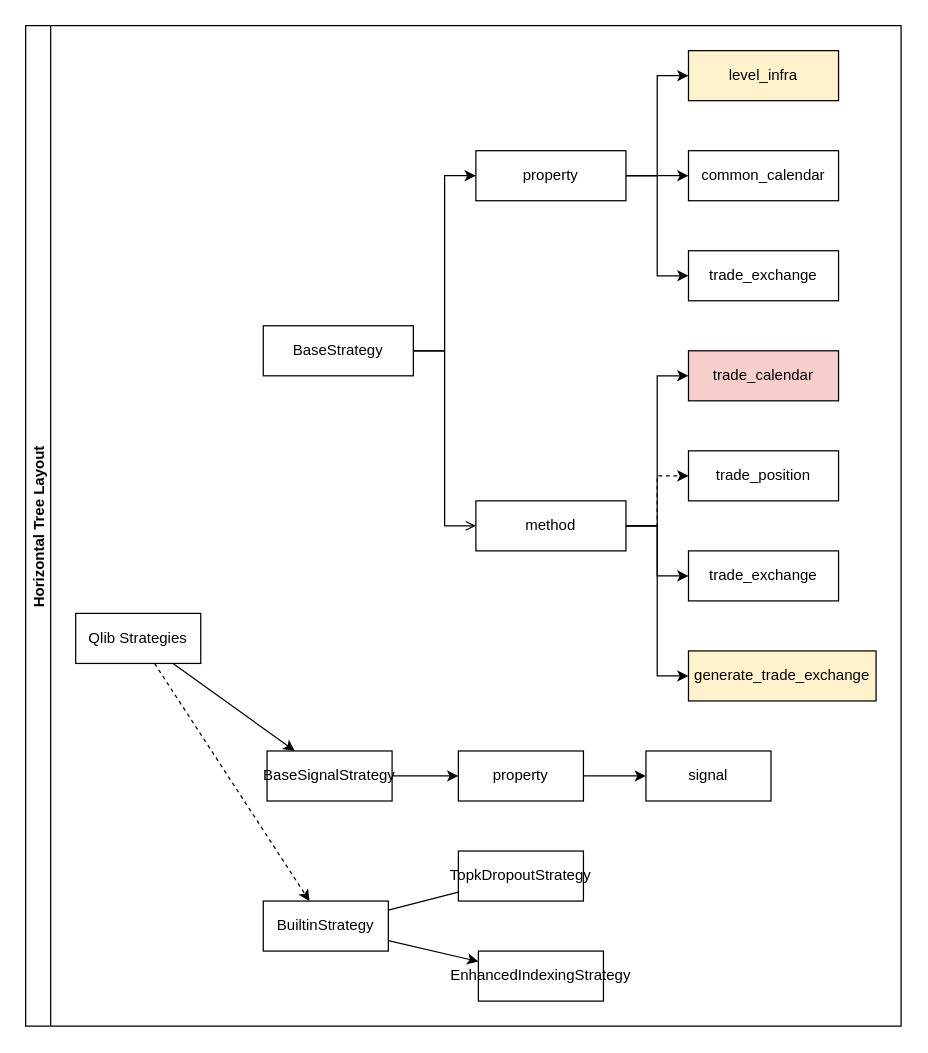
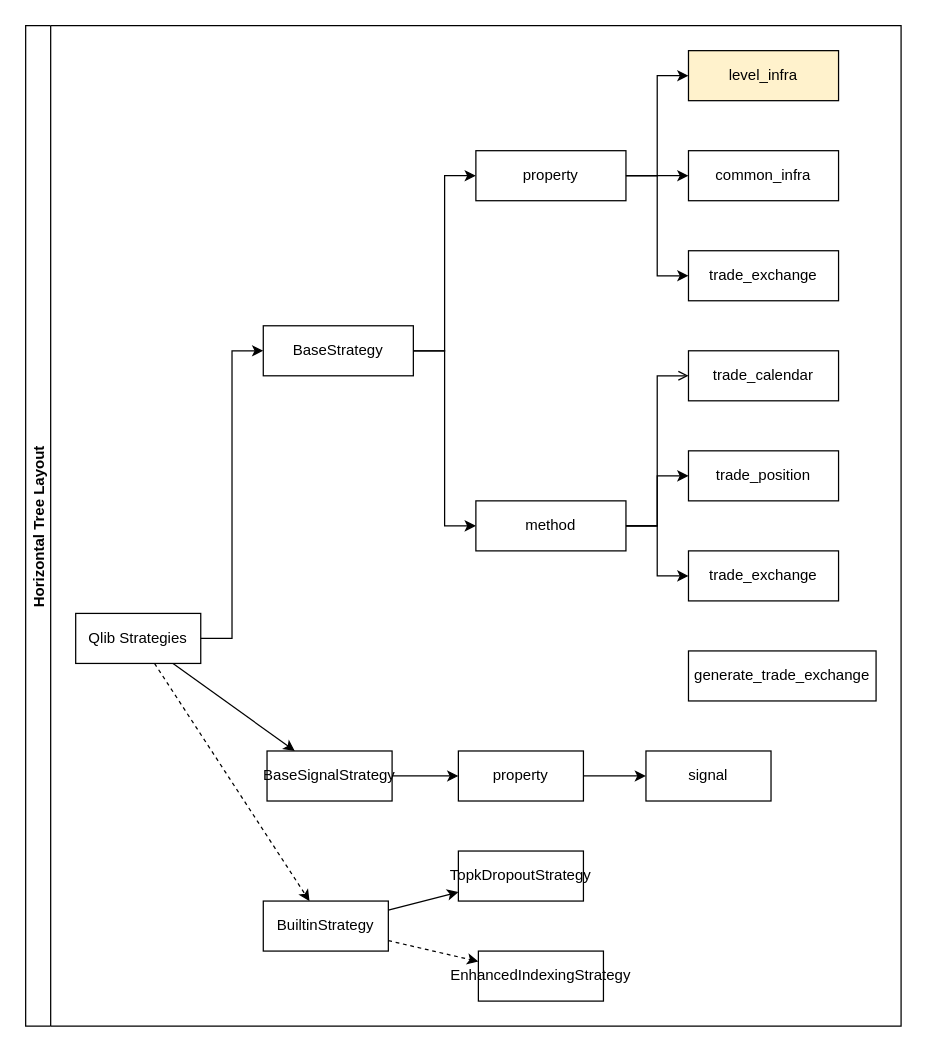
node "common_calendar": label "common_calendar" -> "common_infra"
edge "method" -> "trade_calendar": arrowhead classic -> open
node "trade_calendar": fillcolor #f8cecc -> #ffffff
edge "method" -> "trade_position": style dashed -> solid
edge "Qlib Strategies" -> "BaseStrategy": added
edge "BaseStrategy" -> "method": arrowhead open -> classic
edge "method" -> "generate_trade_exchange": removed
node "generate_trade_exchange": fillcolor #fff2cc -> #ffffff
edge "TopkDropoutStrategy" -- "BuiltinStrategy": arrowhead none -> classic
edge "BuiltinStrategy" -> "EnhancedIndexingStrategy": style solid -> dashed
